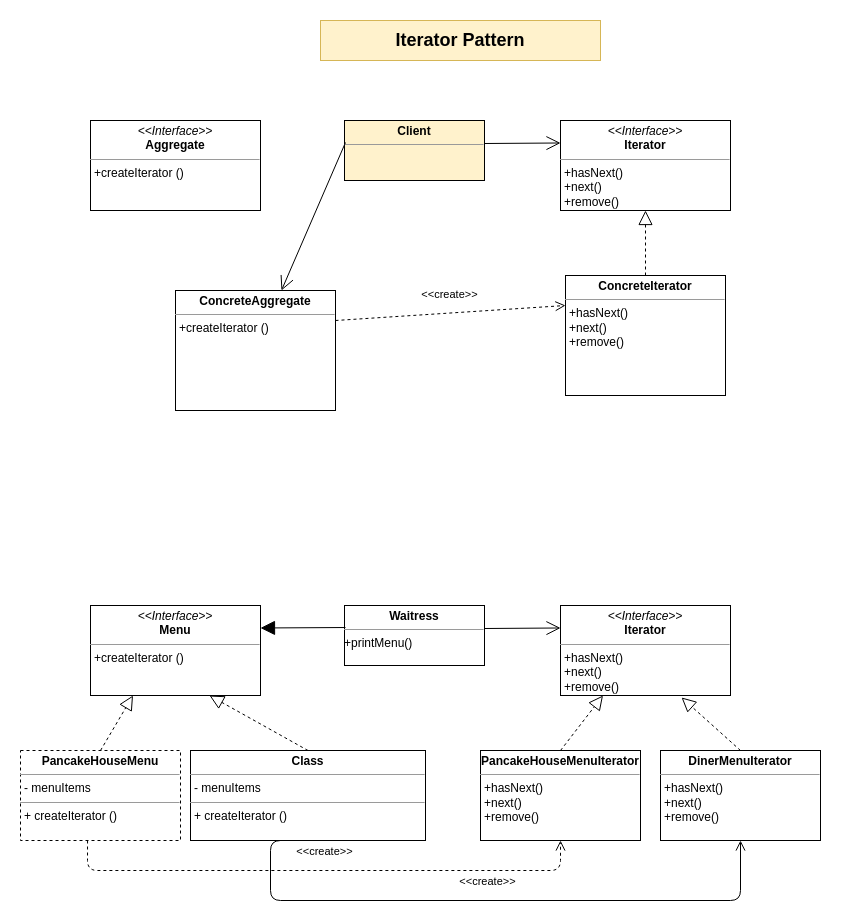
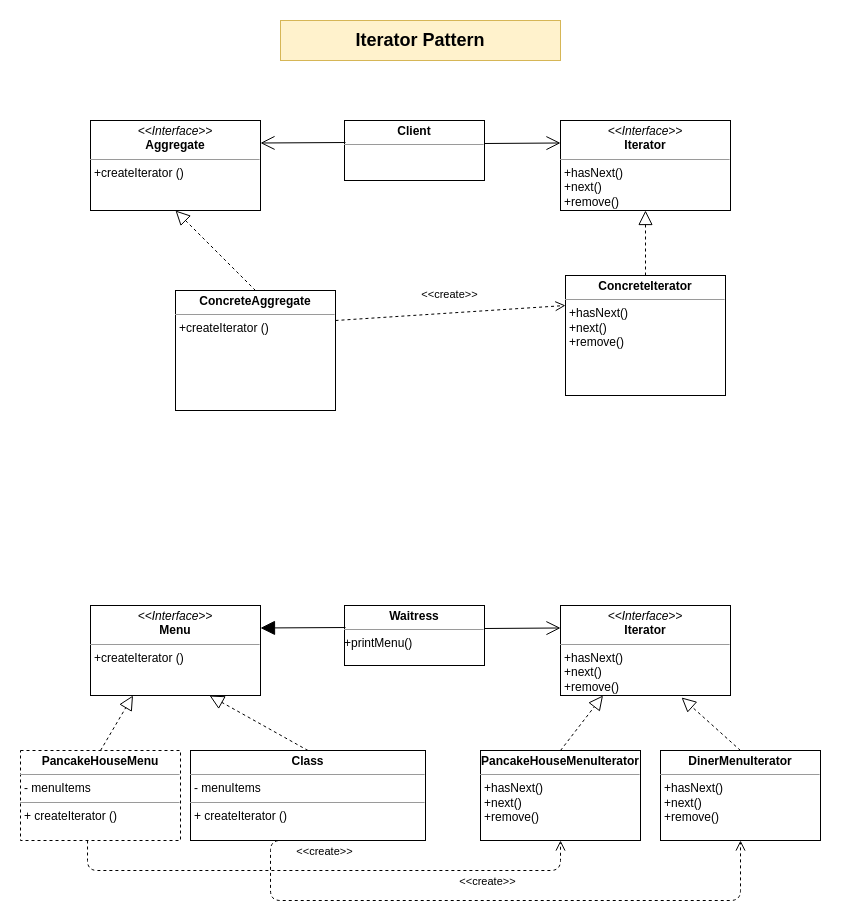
node "Iterator Pattern": moved (461, 41) -> (421, 41)
node "Client": fillcolor #fff2cc -> #ffffff
edge "Client" -> "ConcreteAggregate +createIterator ()": now "Client" -> "<<Interface>> Aggregate +createIterator ()"
edge "ConcreteAggregate +createIterator ()" -> "<<Interface>> Aggregate +createIterator ()": added
edge "Class - menuItems + createIterator ()" -> "DinerMenuIterator +hasNext() +next() +remove()": style solid -> dashed
